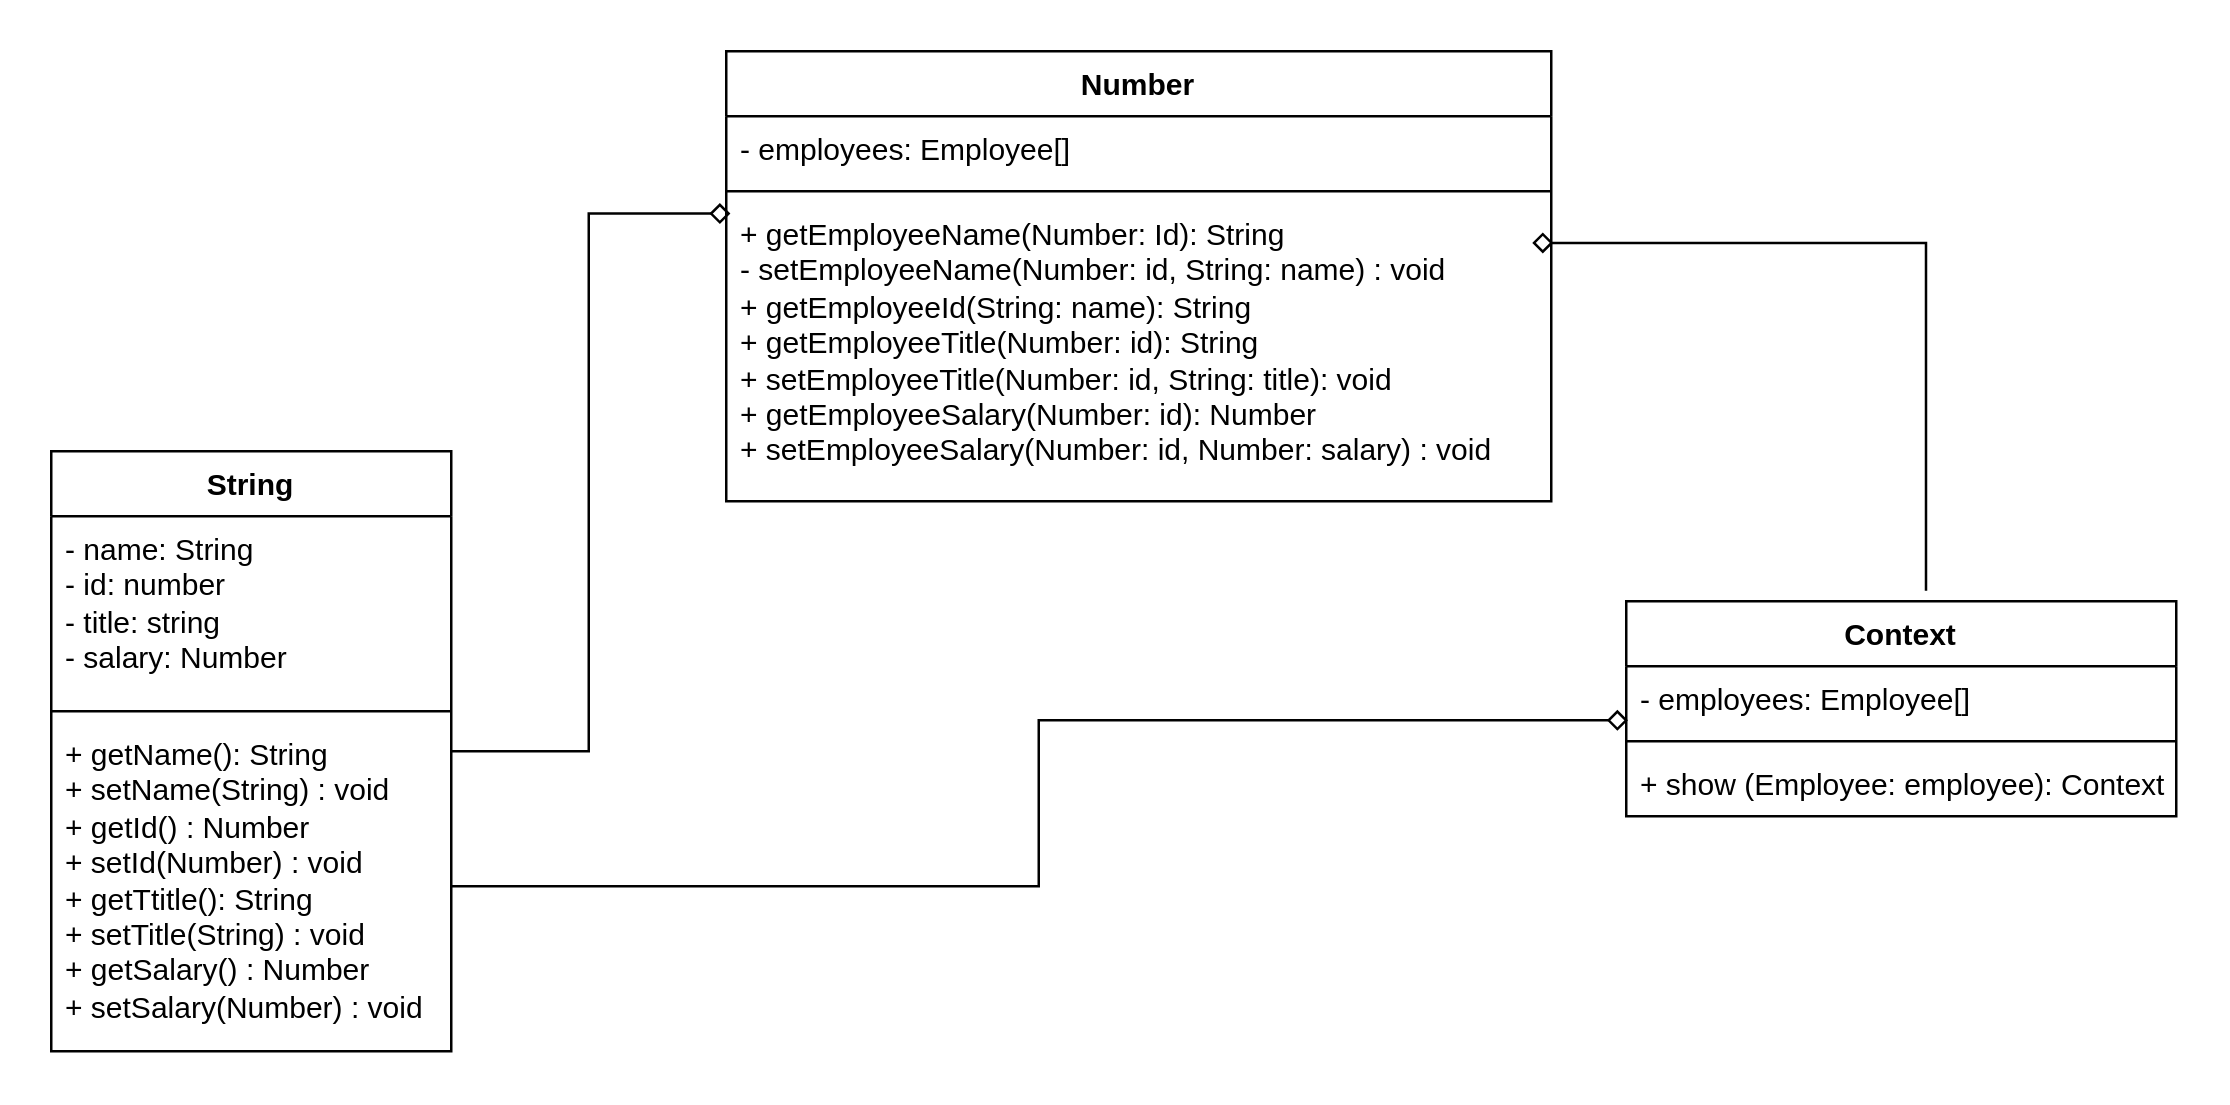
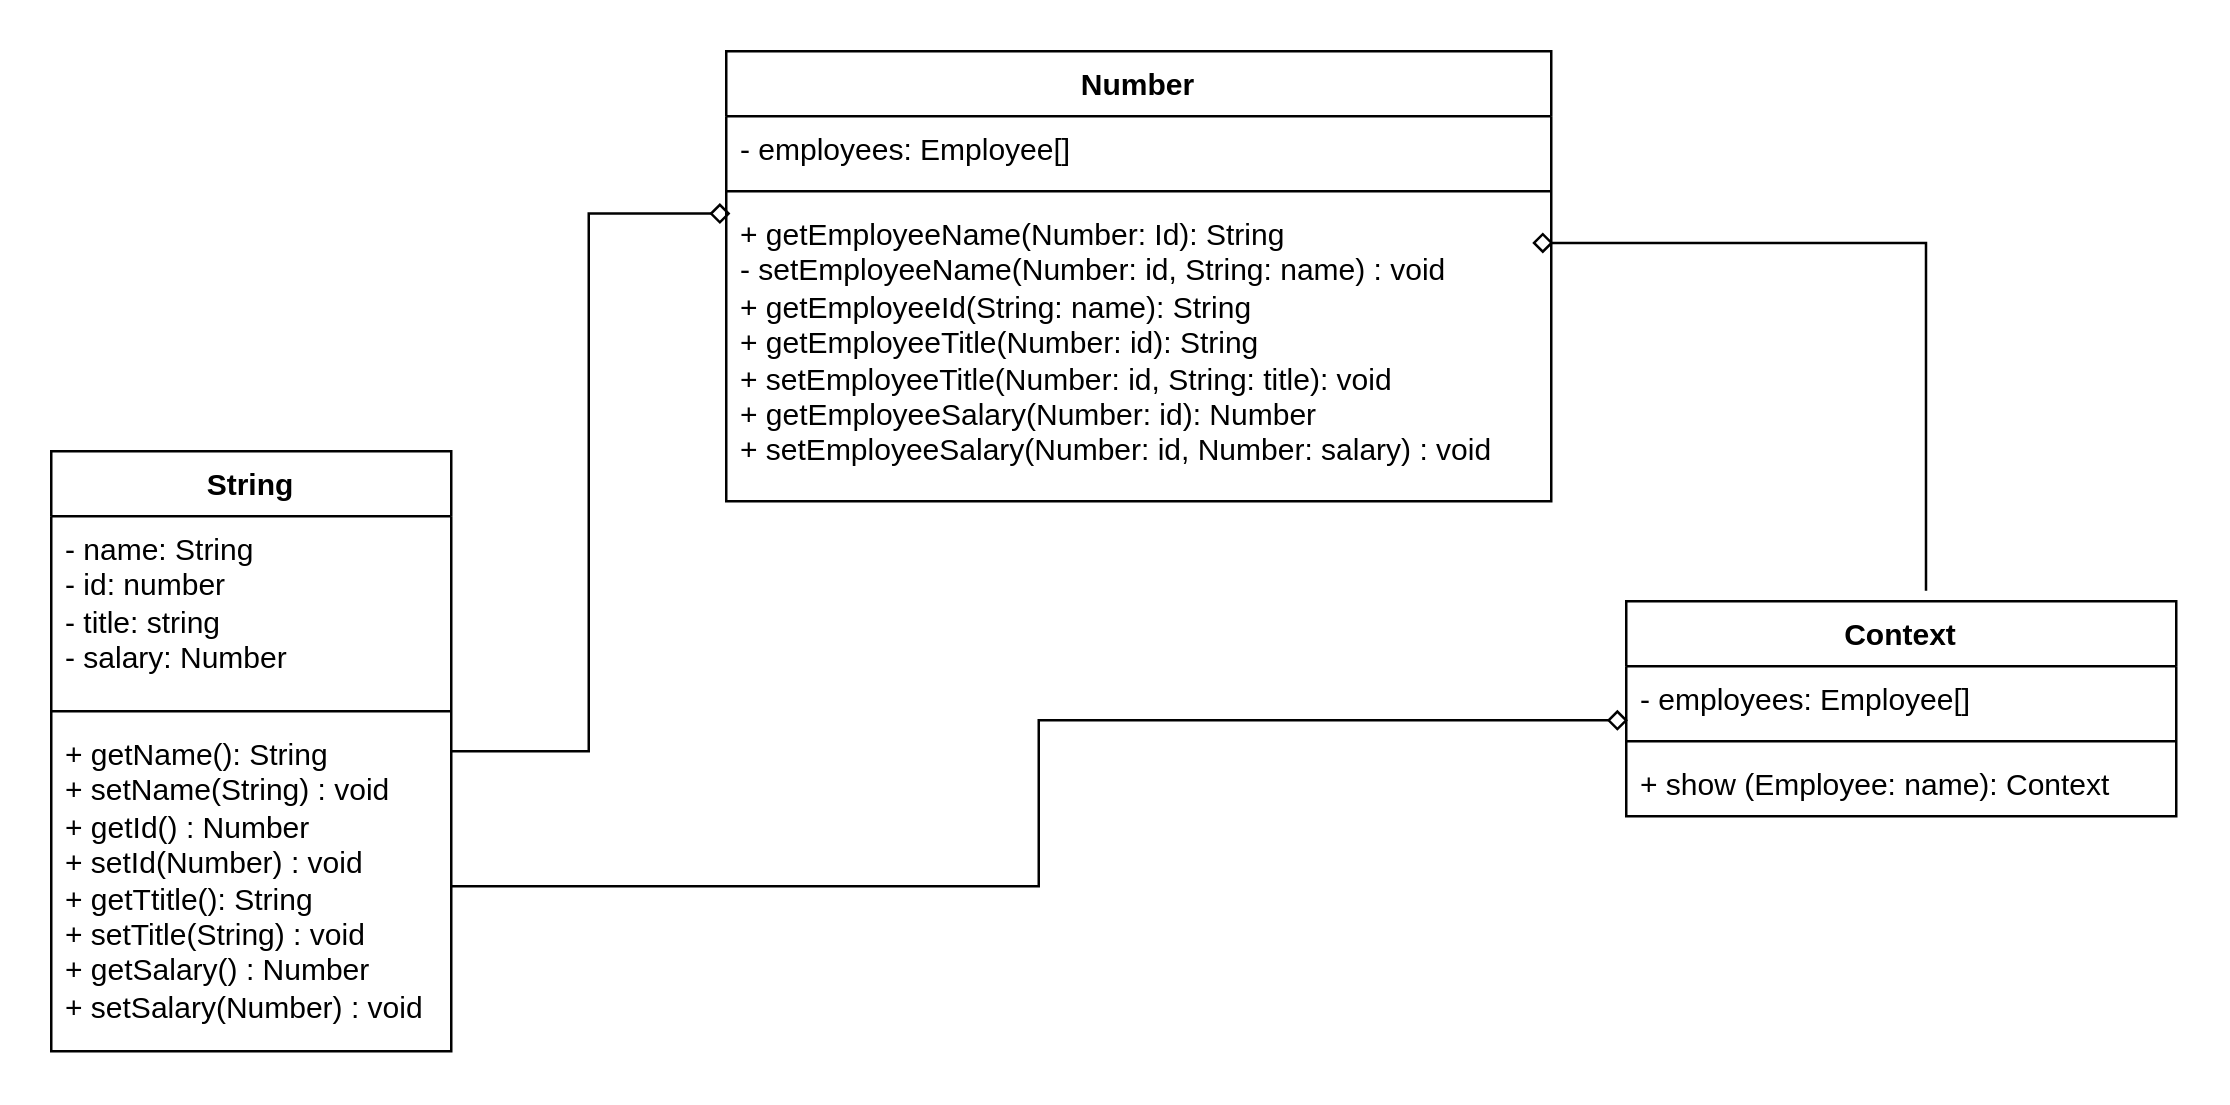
node "+ show (Employee: employee): Context": label "+ show (Employee: employee): Context" -> "+ show (Employee: name): Context"
